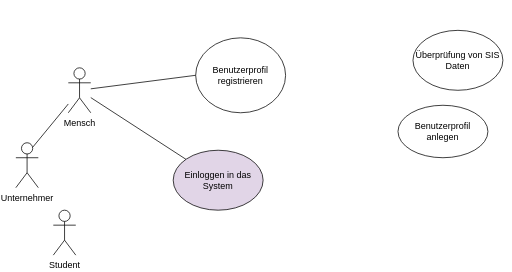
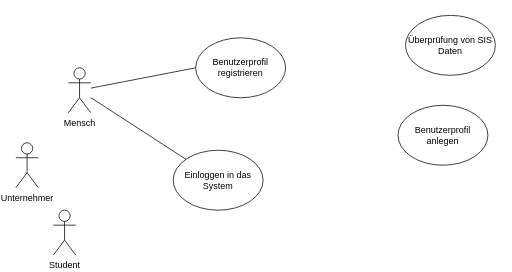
node "Überprüfung von SIS Daten": moved (458, 60) -> (450, 45)
node "Benutzerprofil registrieren": size 90x75 -> 90x60
edge "Mensch" -- "Unternehmer": removed
node "Benutzerprofil anlegen": size 90x53 -> 90x60
node "Einloggen in das System": fillcolor #e1d5e7 -> #ffffff
